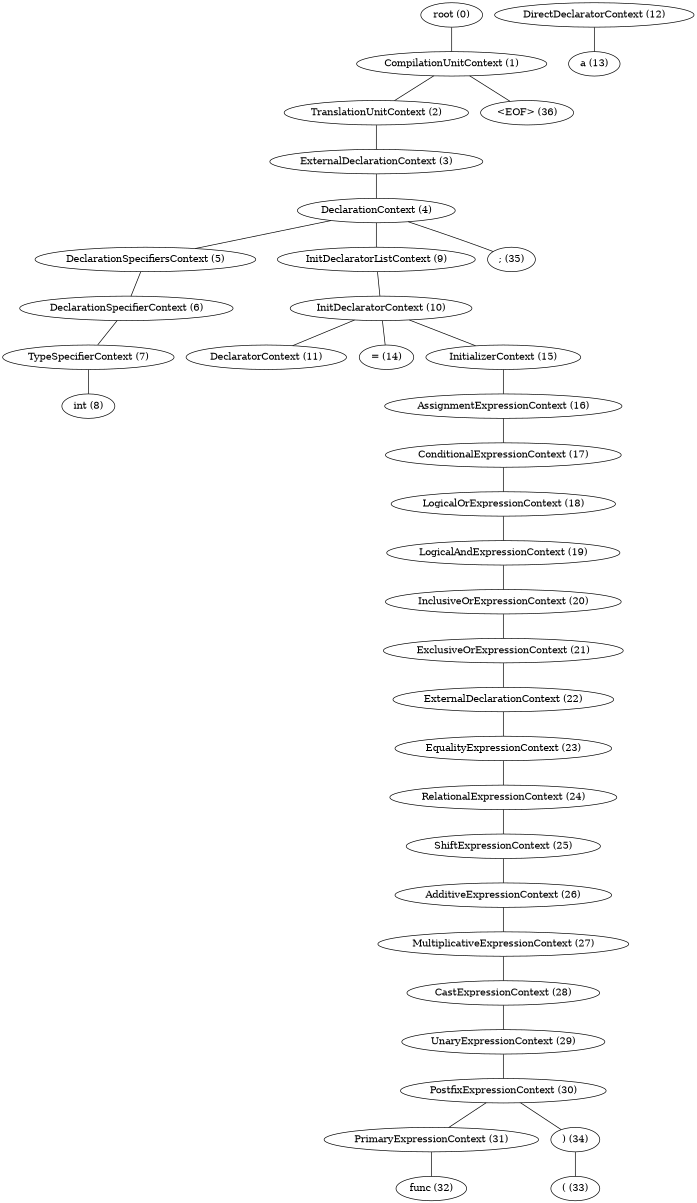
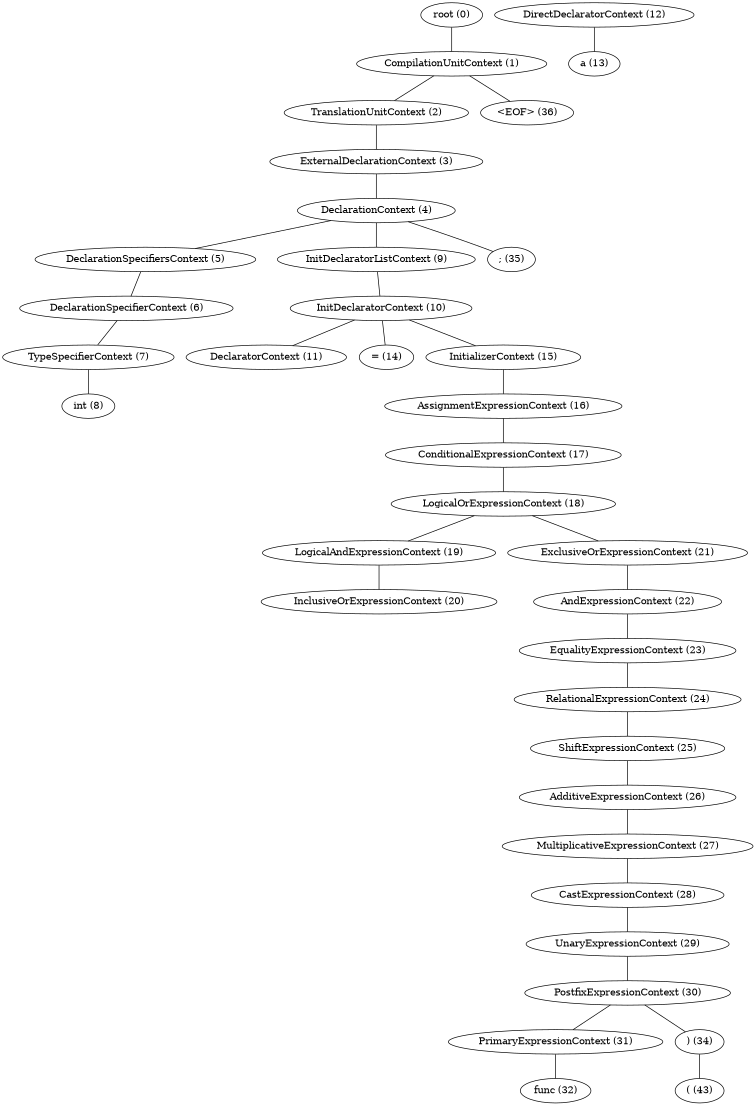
edge "InclusiveOrExpressionContext (20)" -- "ExclusiveOrExpressionContext (21)": now "LogicalOrExpressionContext (18)" -- "ExclusiveOrExpressionContext (21)"
node "ExternalDeclarationContext (22)": label "ExternalDeclarationContext (22)" -> "AndExpressionContext (22)"
node "( (33)": label "( (33)" -> "( (43)"
